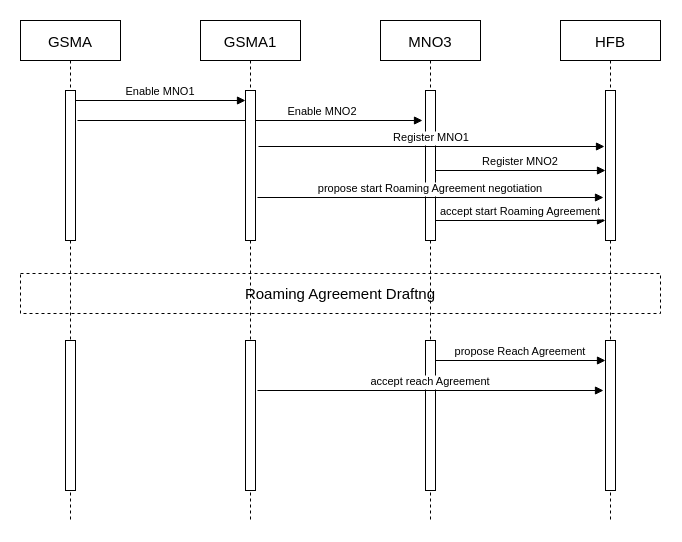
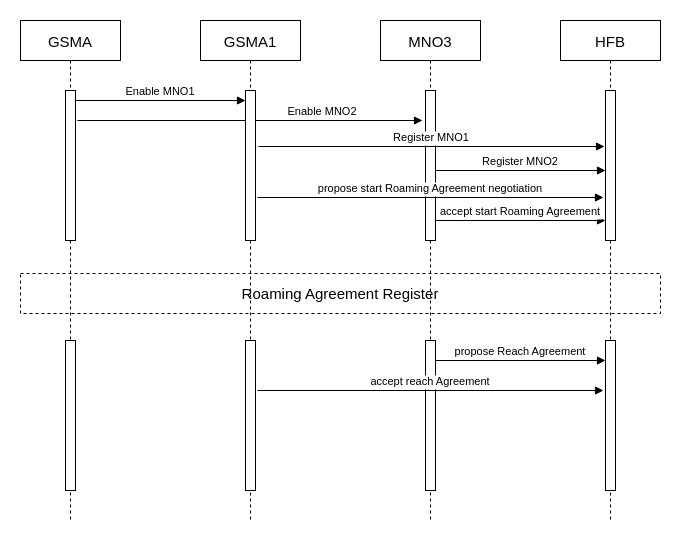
node "Roaming Agreement Draftng": label "Roaming Agreement Draftng" -> "Roaming Agreement Register"
